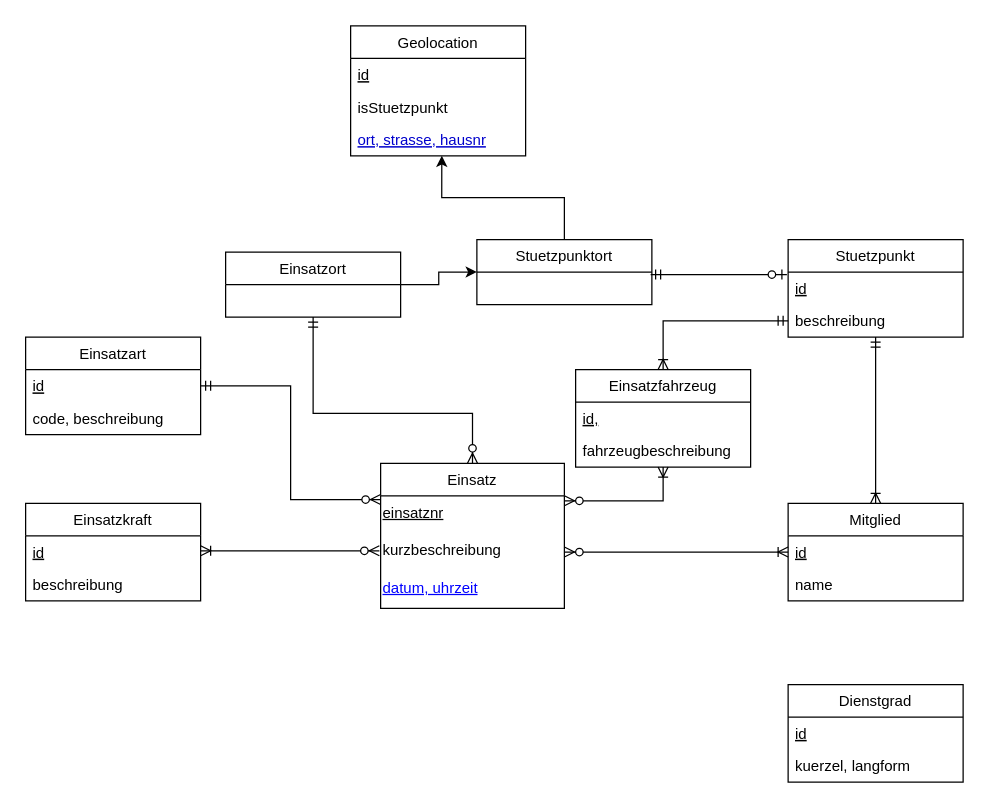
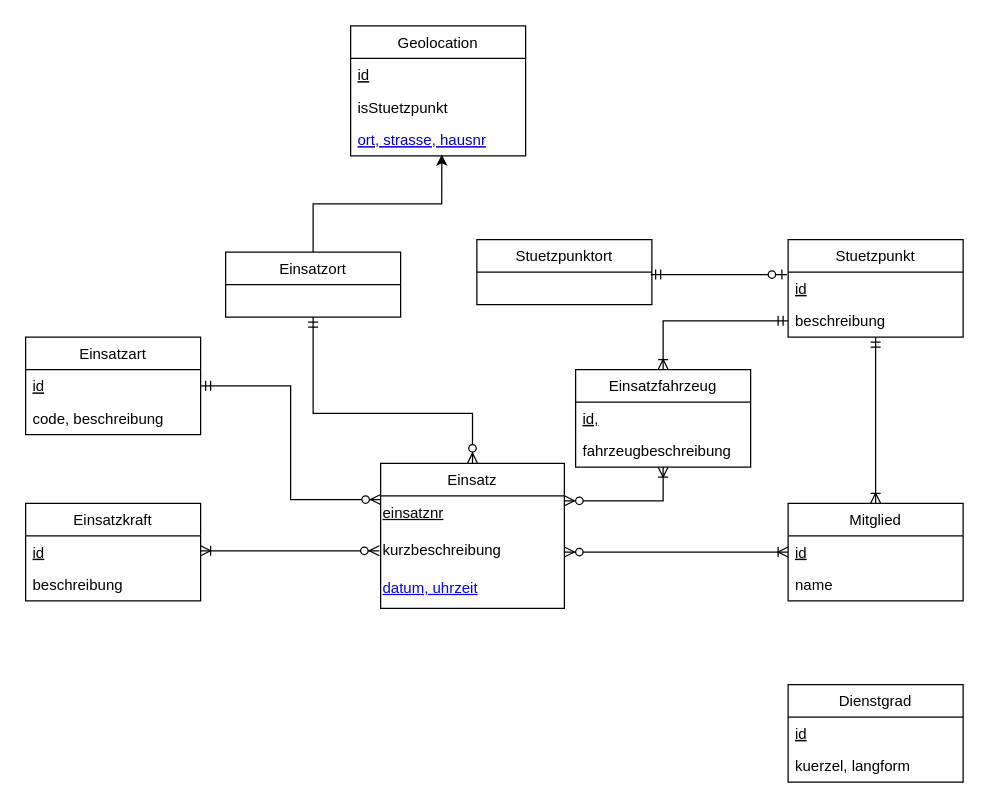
edge "Stuetzpunktort" -> "ort, strasse, hausnr": removed
edge "Einsatzort" -> "Stuetzpunktort": now "Einsatzort" -> "ort, strasse, hausnr"
